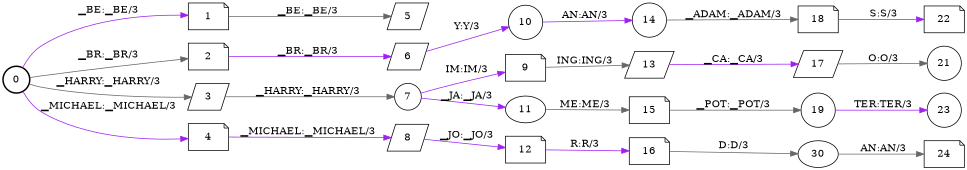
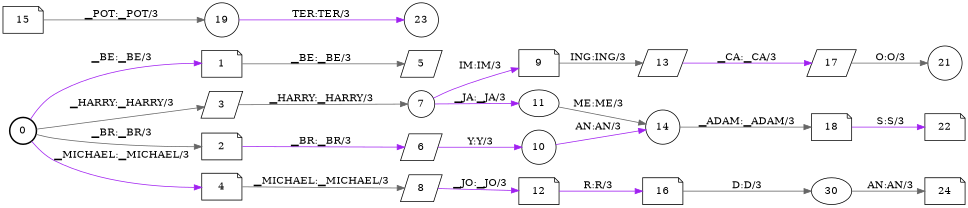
edge "11" -> "15": now "11" -> "14"
edge "4" -> "8": color purple -> gray40
